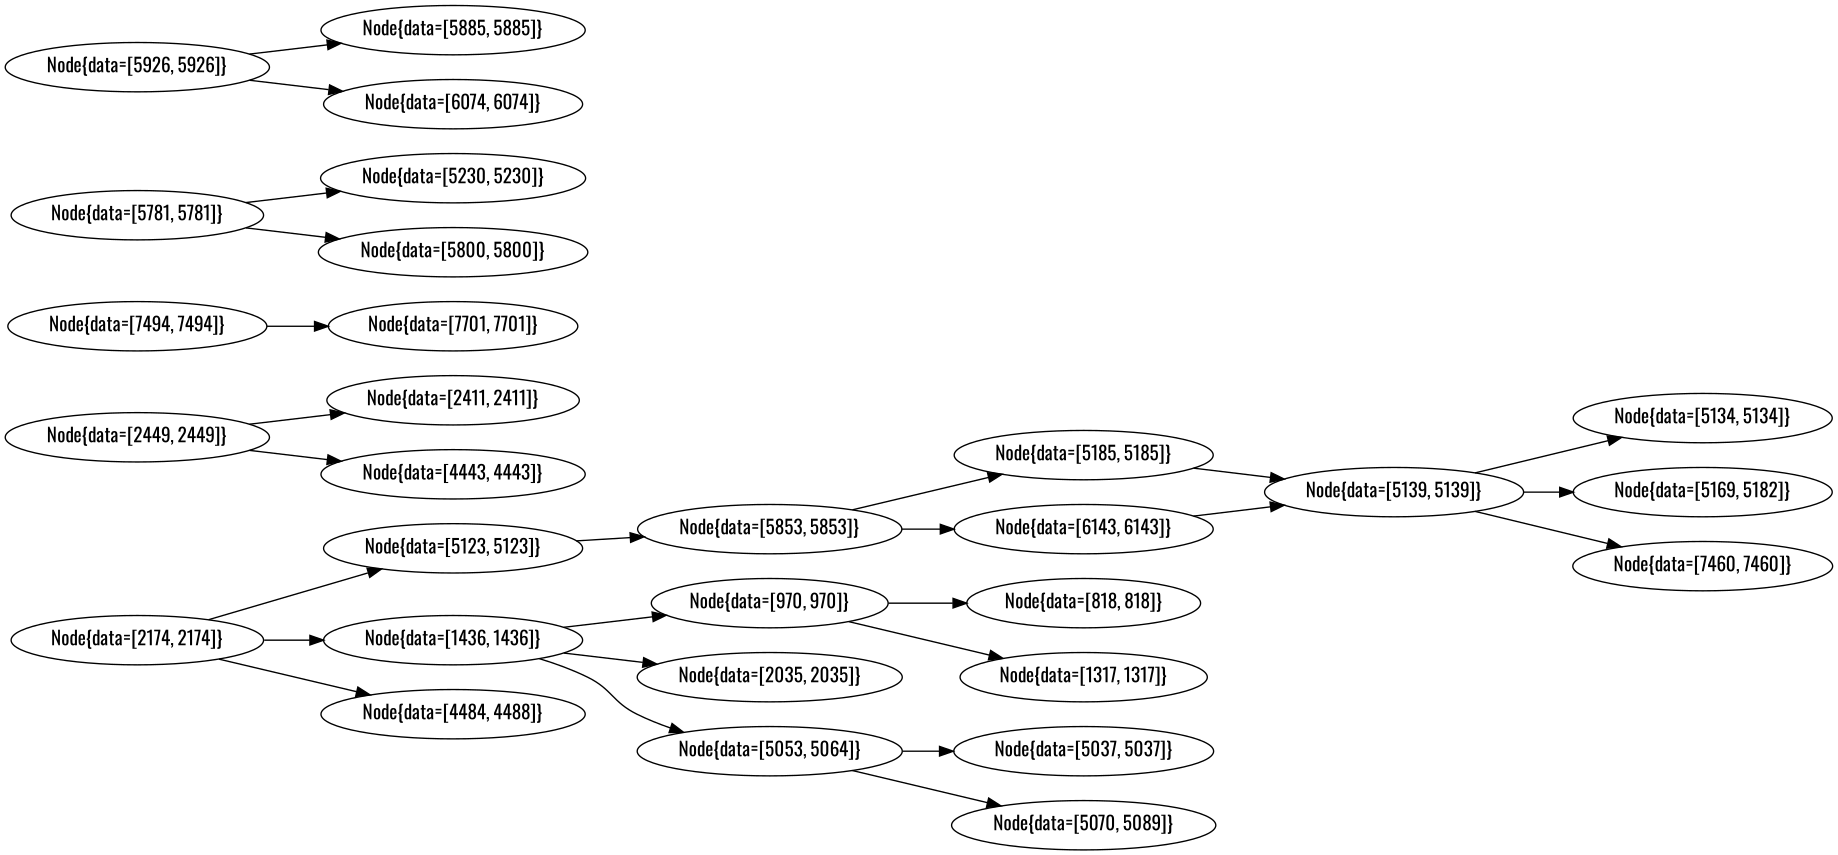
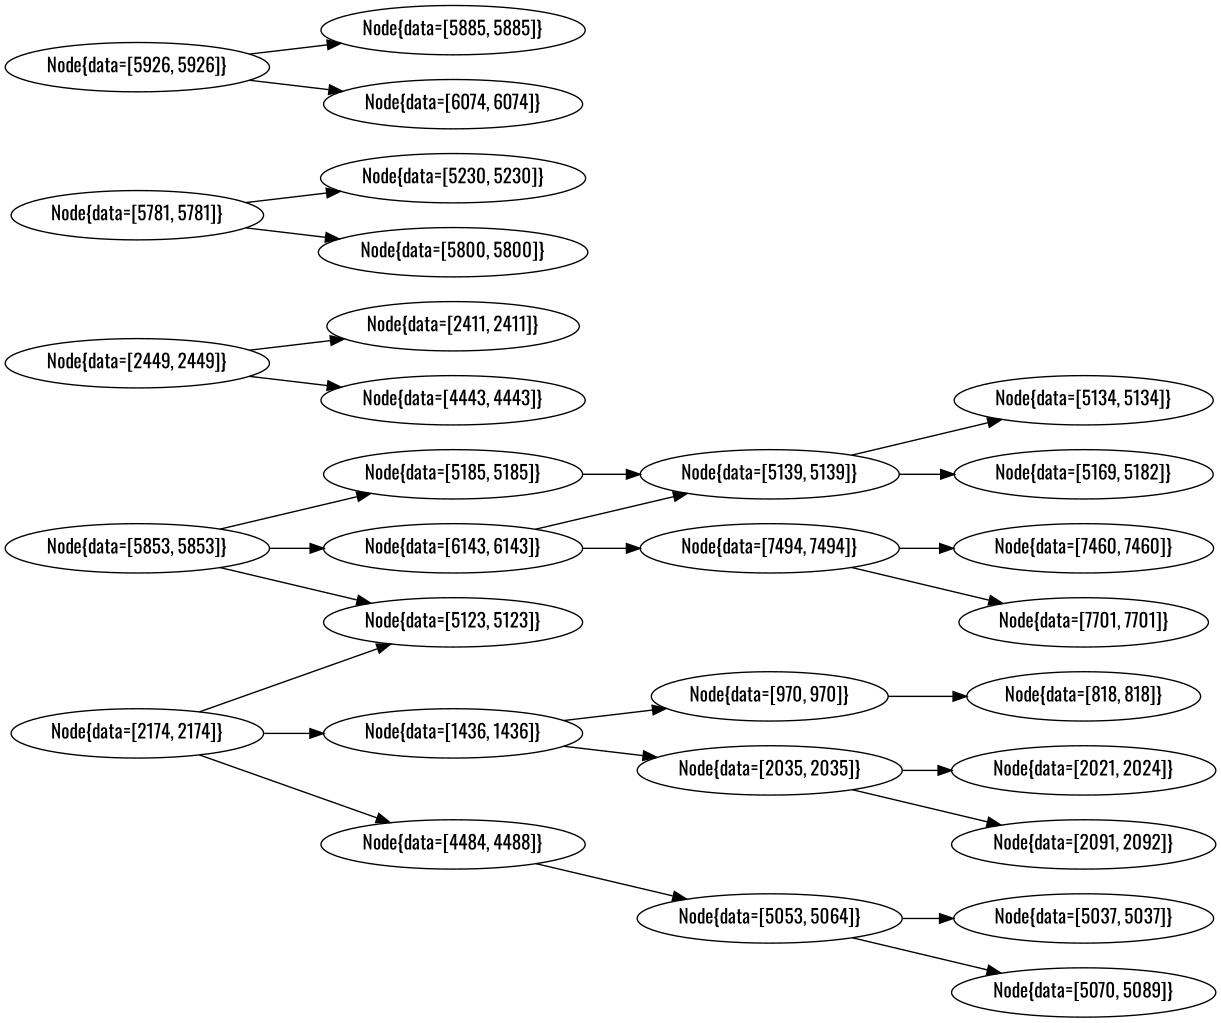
edge "Node{data=[5139, 5139]}" -> "Node{data=[7460, 7460]}": now "Node{data=[7494, 7494]}" -> "Node{data=[7460, 7460]}"
edge "Node{data=[5123, 5123]}" -> "Node{data=[5853, 5853]}": reversed
edge "Node{data=[6143, 6143]}" -> "Node{data=[7494, 7494]}": added
node "Node{data=[1317, 1317]}": removed
edge "Node{data=[1436, 1436]}" -> "Node{data=[5053, 5064]}": now "Node{data=[4484, 4488]}" -> "Node{data=[5053, 5064]}"
node "Node{data=[2021, 2024]}": added
node "Node{data=[2091, 2092]}": added
